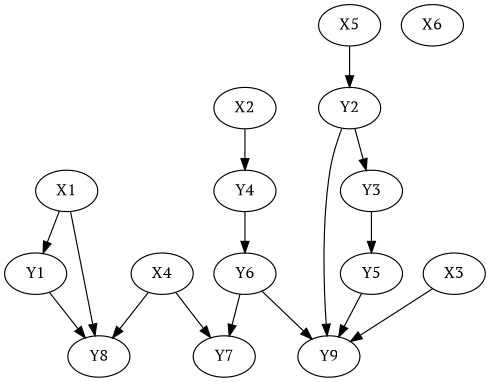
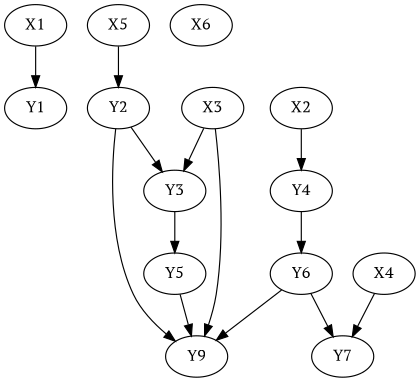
edge "X3" -> "Y3": added
node "Y8": removed
